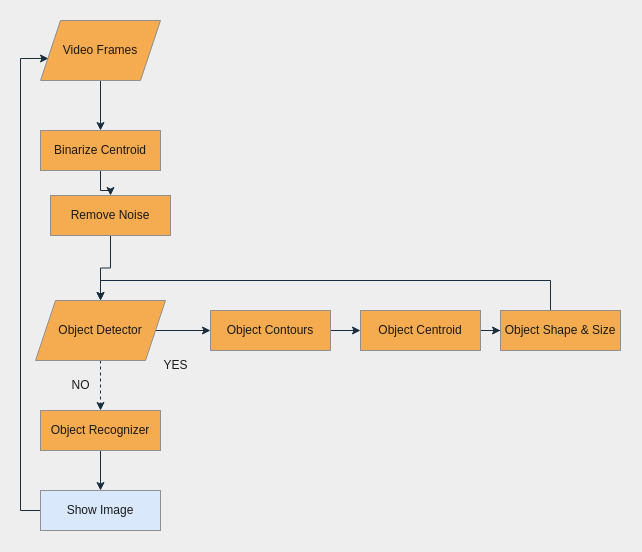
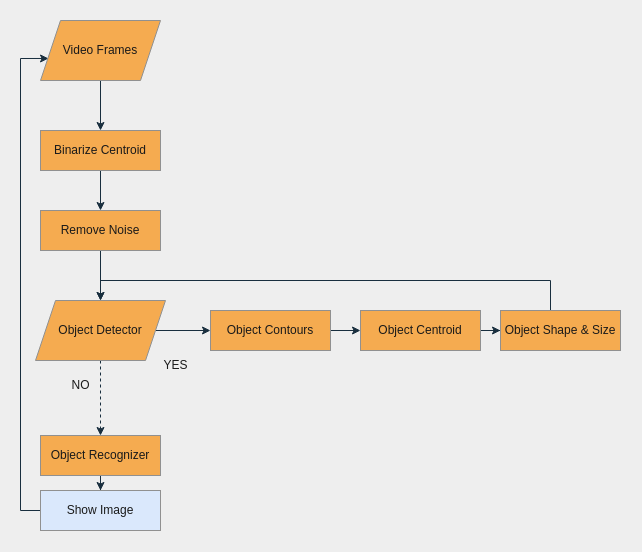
node "Remove Noise": moved (111, 216) -> (101, 231)
node "Object Recognizer": moved (101, 431) -> (101, 456)
